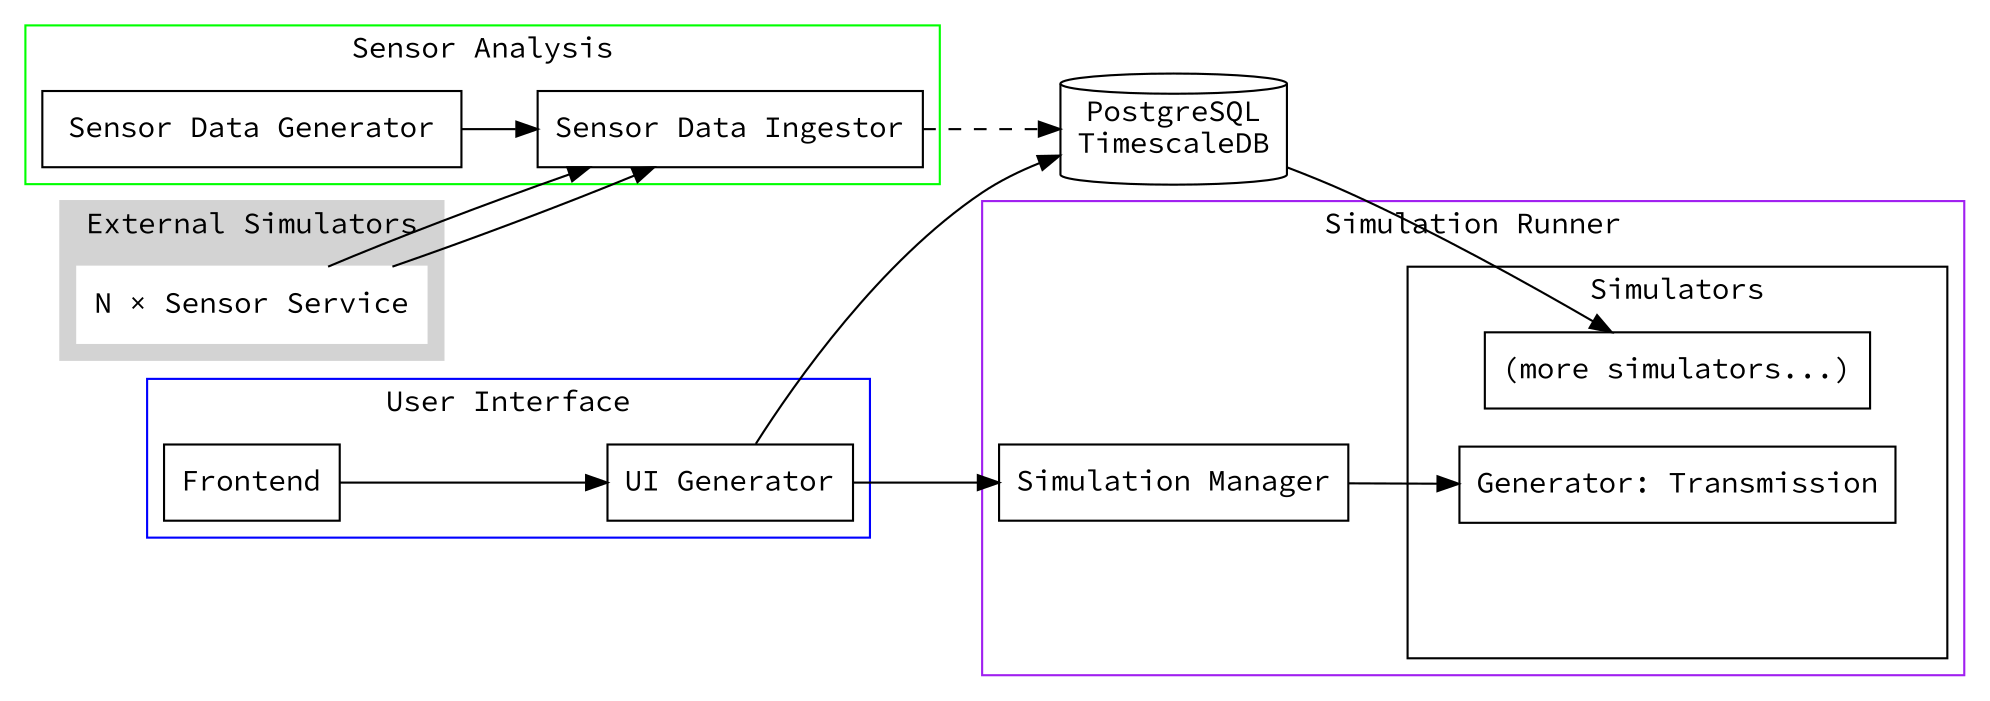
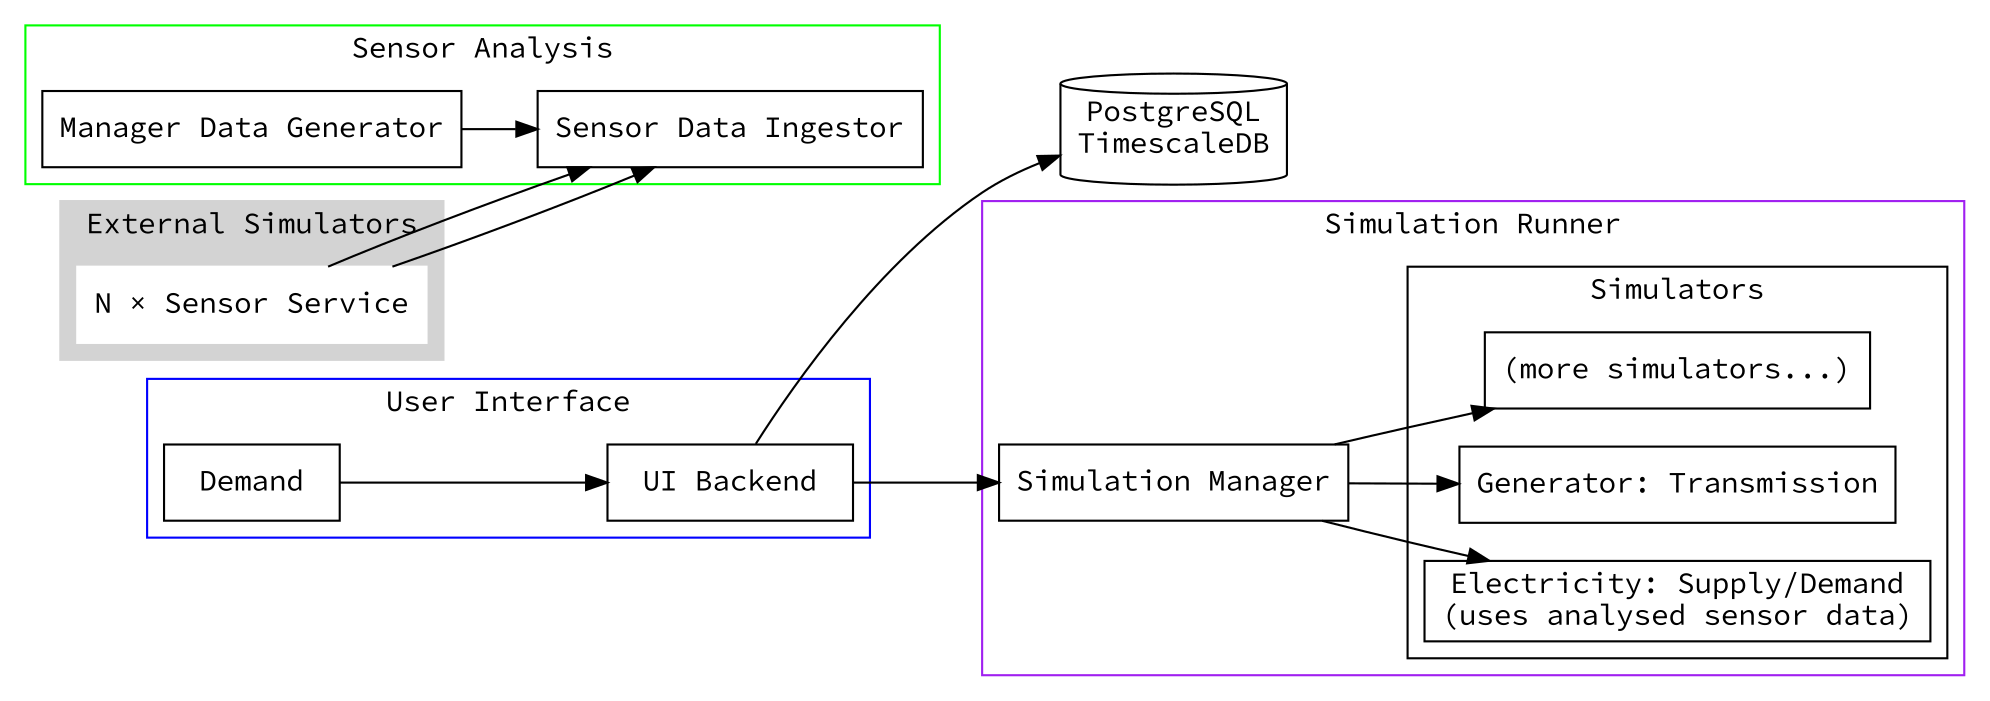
node "Sensor Data Generator": label "Sensor Data Generator" -> "Manager Data Generator"
edge "Sensor Data Ingestor" -> "PostgreSQL TimescaleDB": removed
edge "PostgreSQL TimescaleDB" -> "(more simulators...)": now "Simulation Manager" -> "(more simulators...)"
node "Frontend": label "Frontend" -> "Demand"
node "UI Generator": label "UI Generator" -> "UI Backend"
node "Electricity: Supply/Demand (uses analysed sensor data)": added
